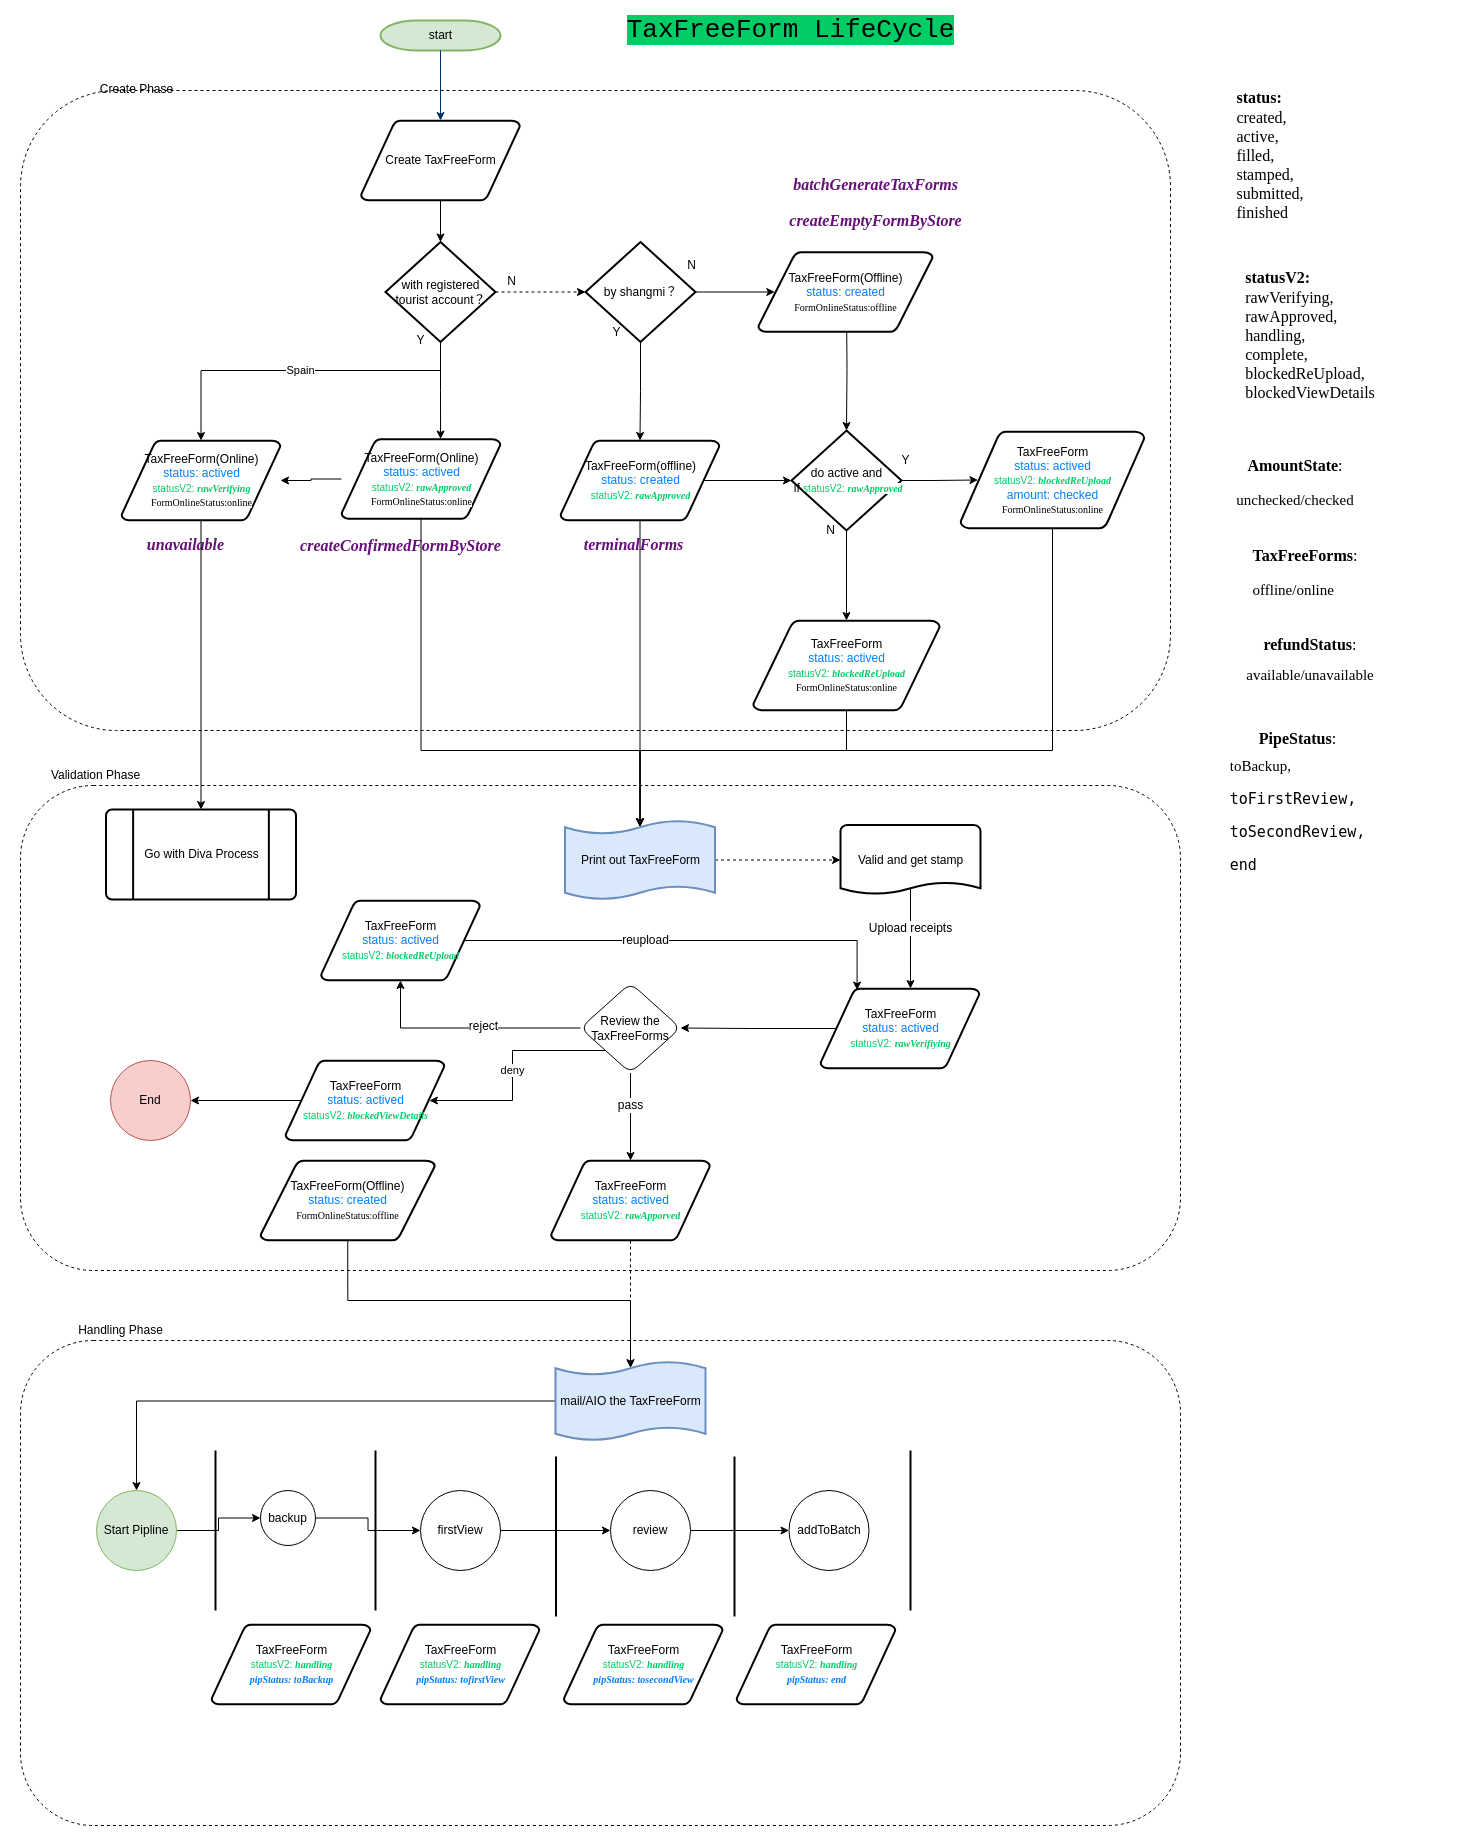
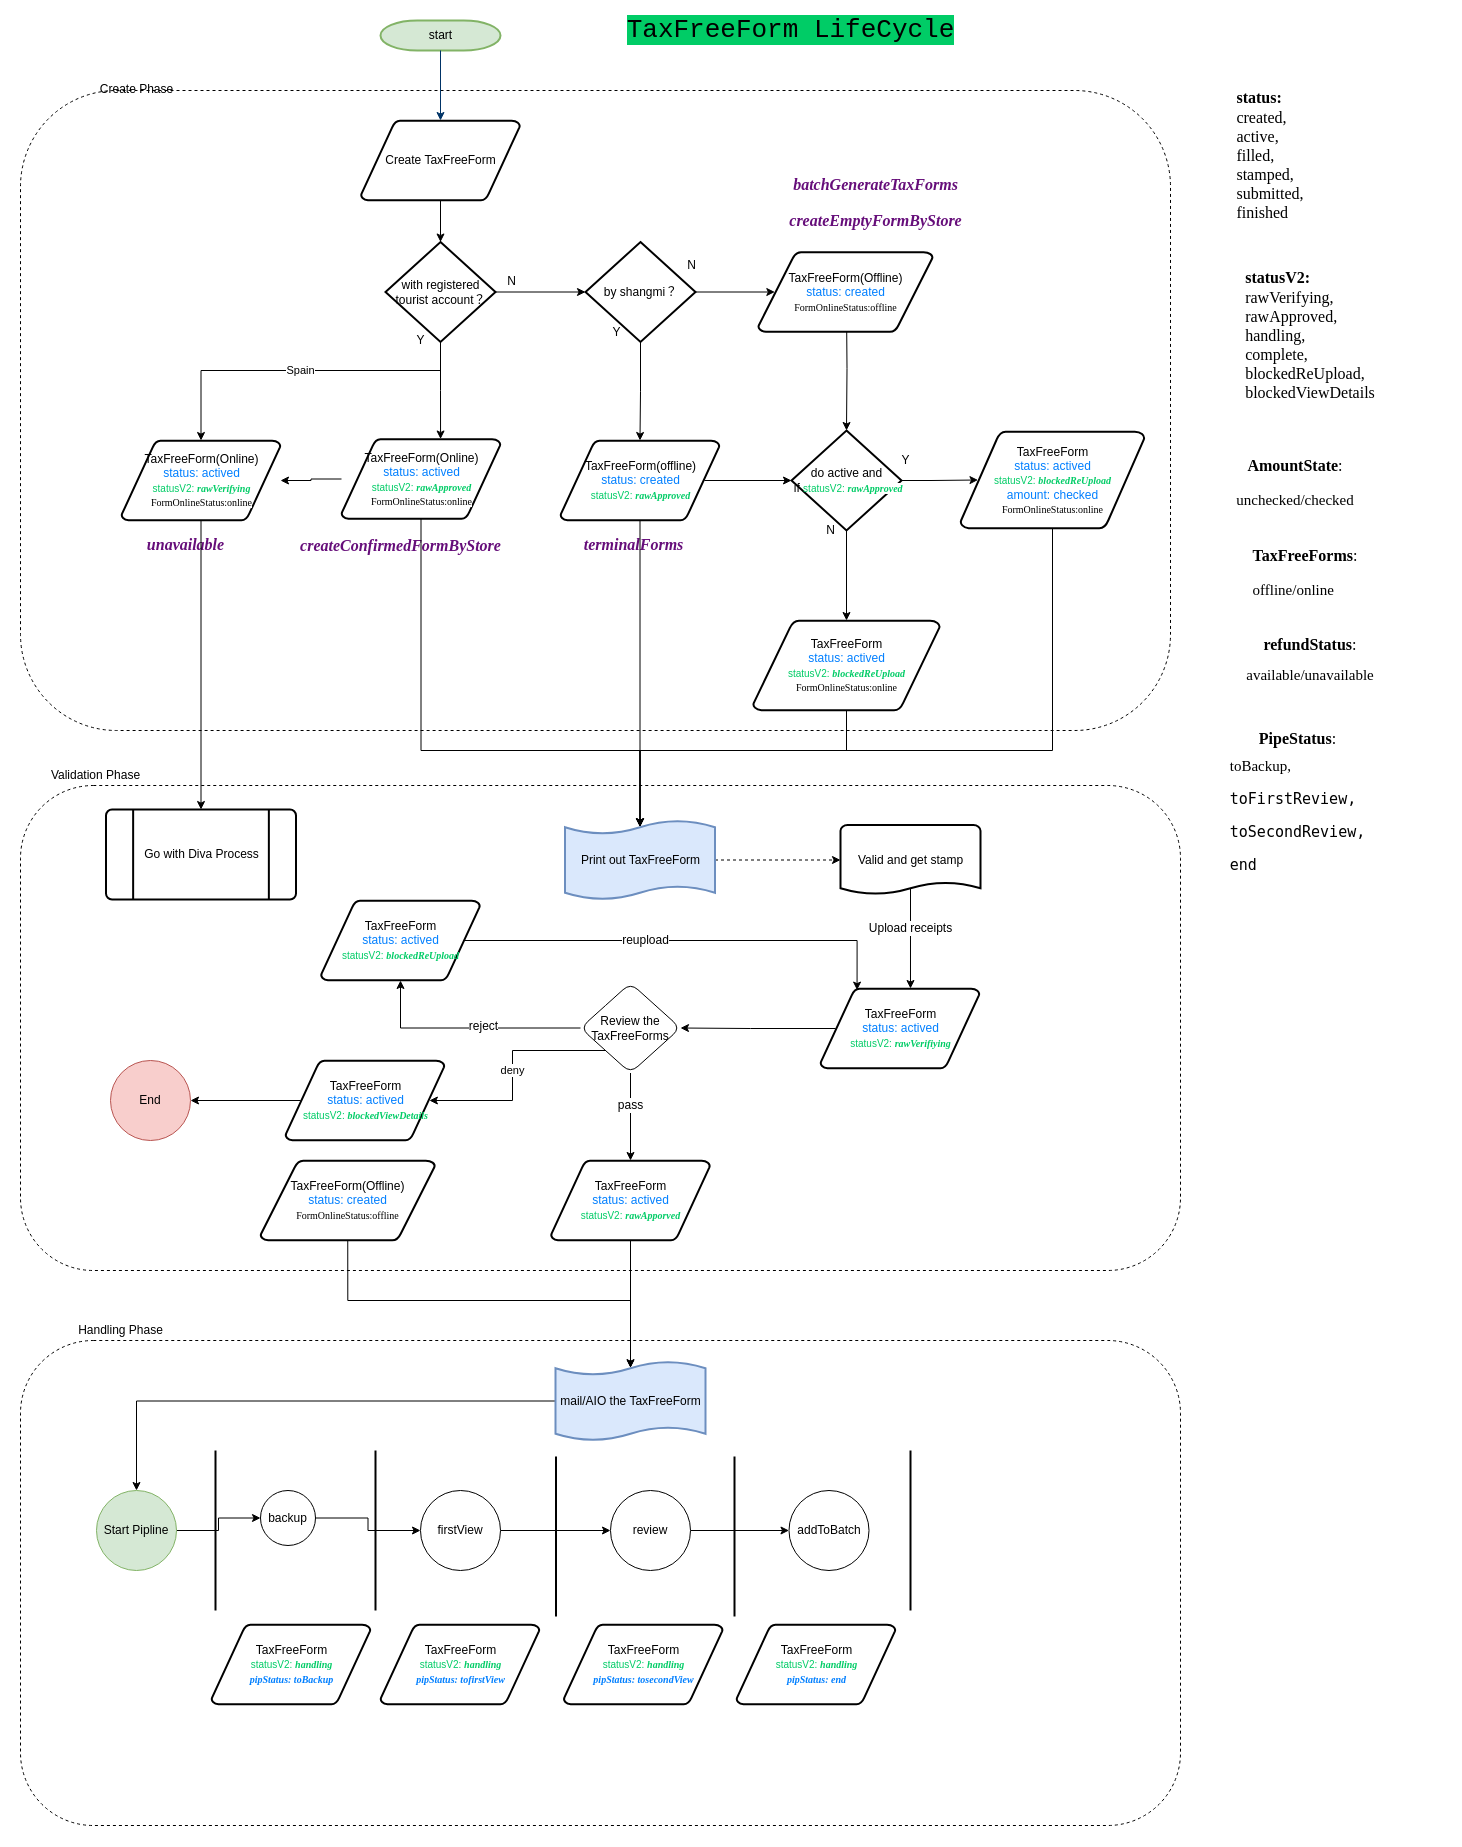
edge "with registered tourist account？" -> "by shangmi？": style dashed -> solid
edge "TaxFreeForm status: actived statusV2: rawApporved" -> "mail/AIO the TaxFreeForm": style dashed -> solid
